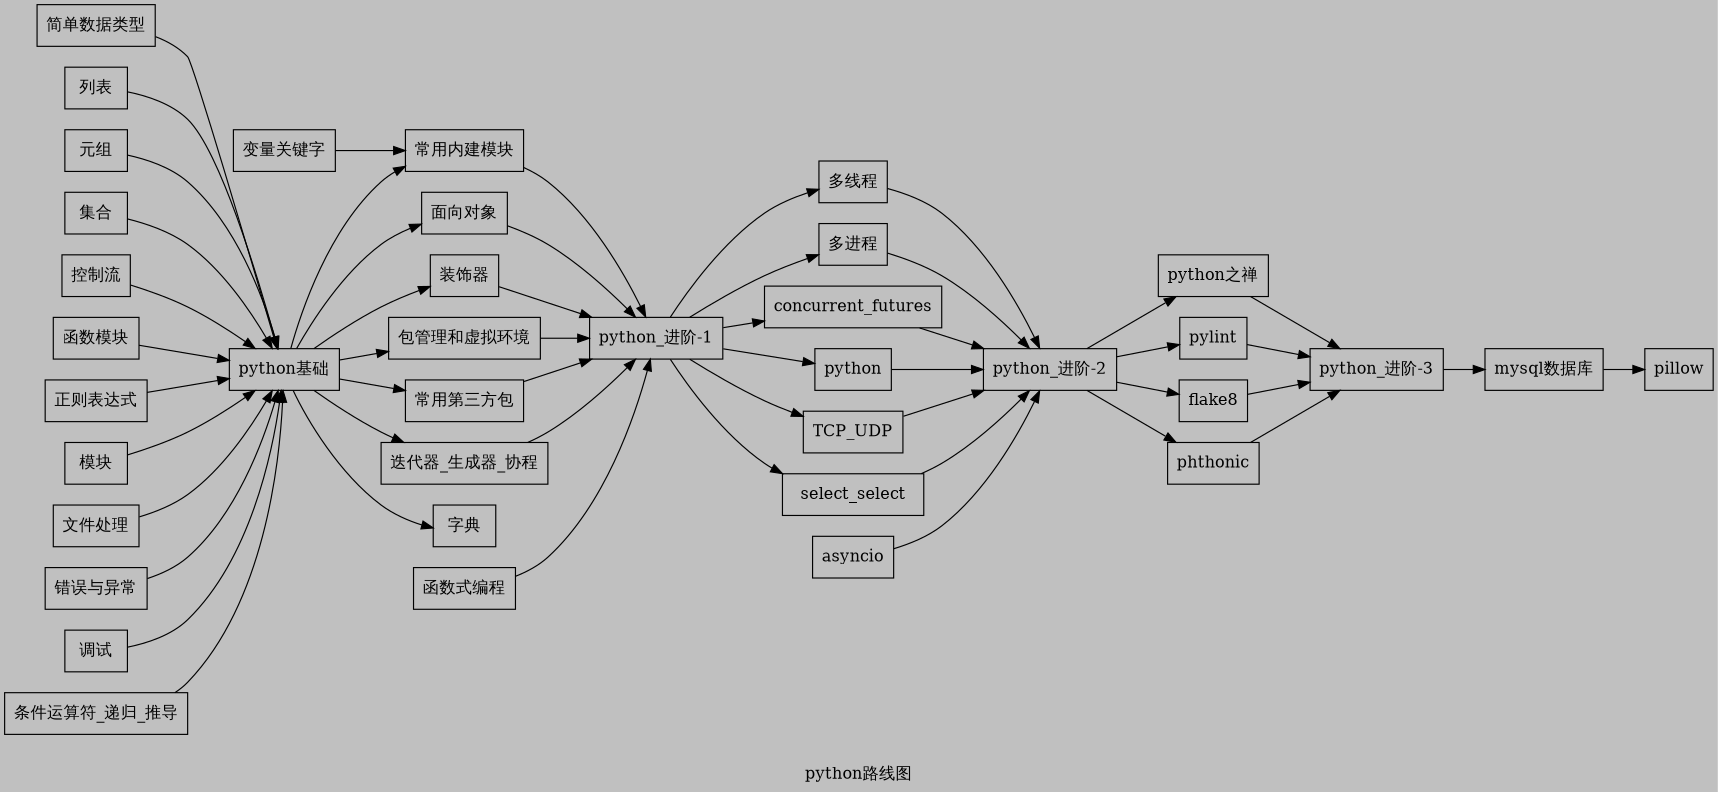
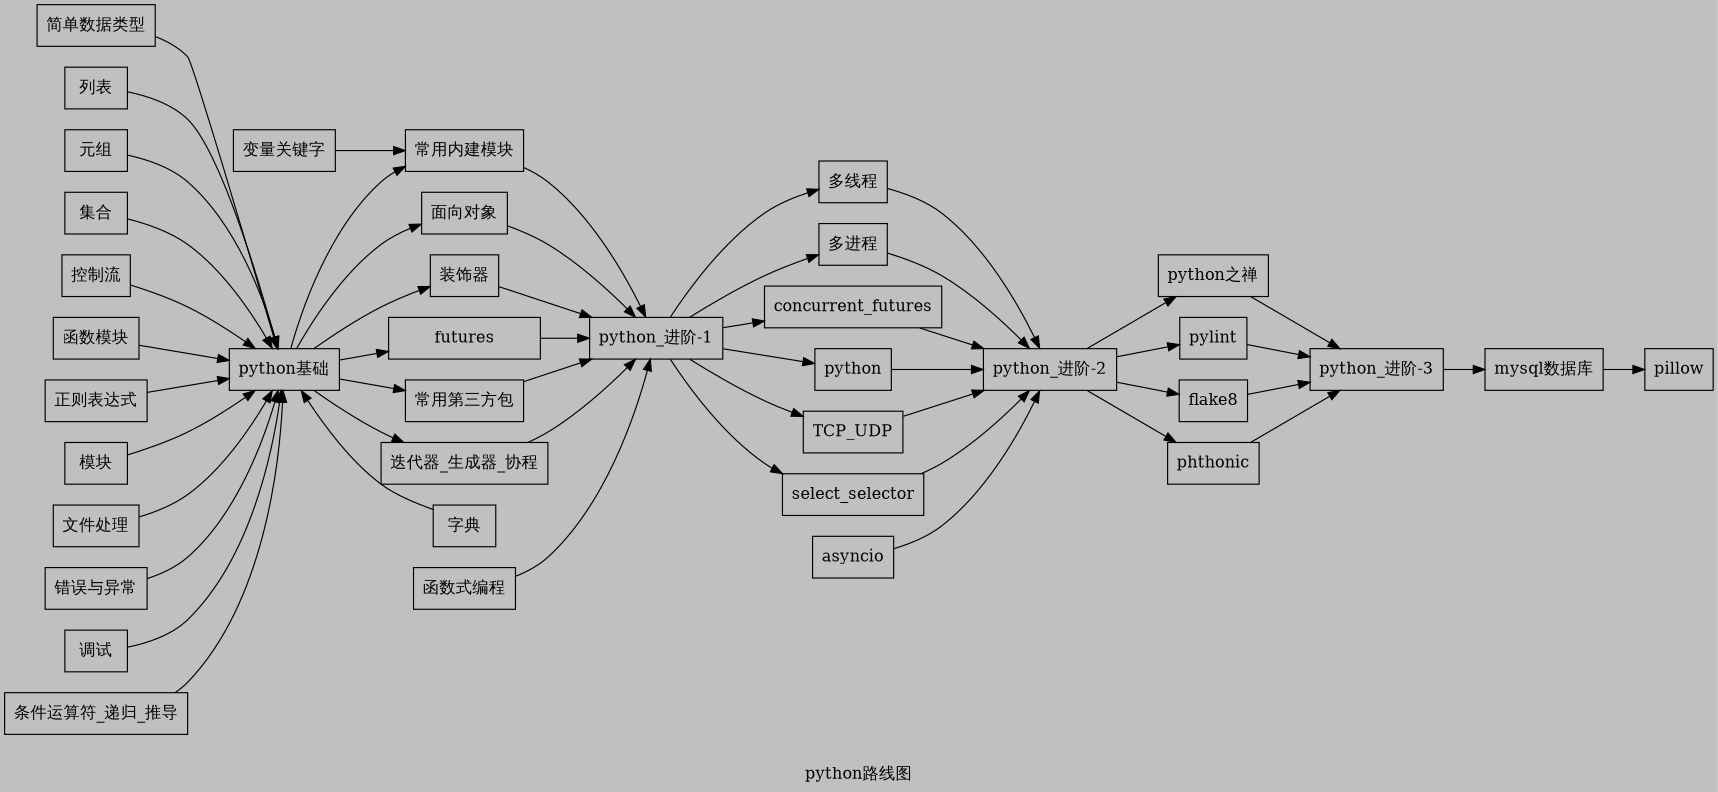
node "包管理和虚拟环境": label "包管理和虚拟环境" -> "futures"
edge "python基础" -> "字典": reversed
node "select_select": label "select_select" -> "select_selector"
